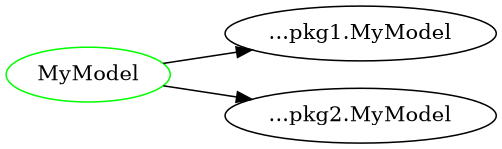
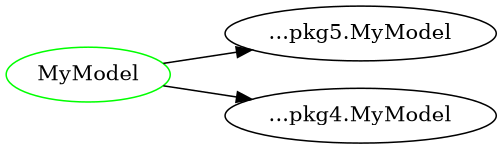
node "...pkg1.MyModel": label "...pkg1.MyModel" -> "...pkg5.MyModel"
node "...pkg2.MyModel": label "...pkg2.MyModel" -> "...pkg4.MyModel"
